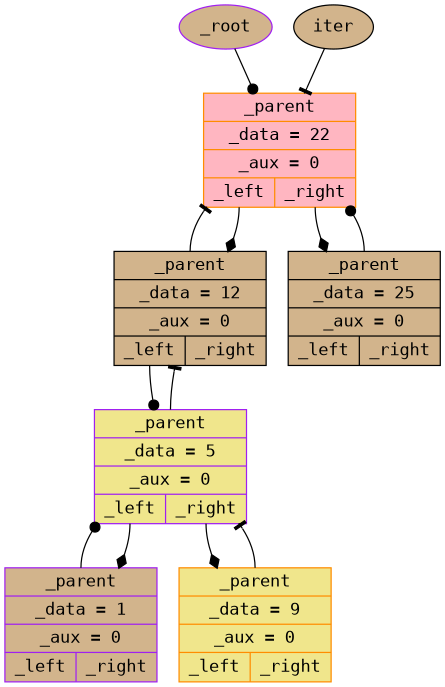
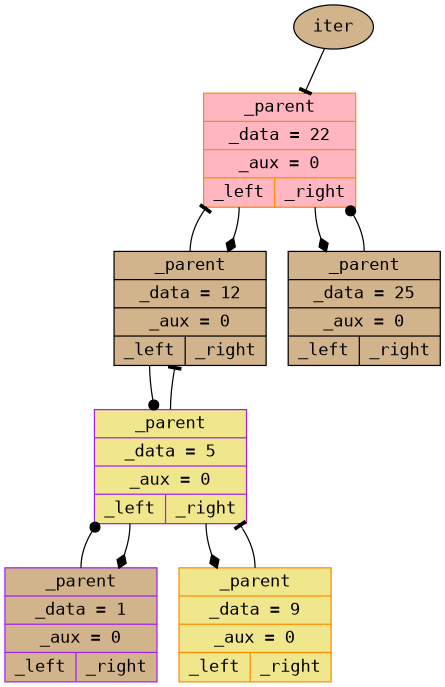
node "_root": removed
